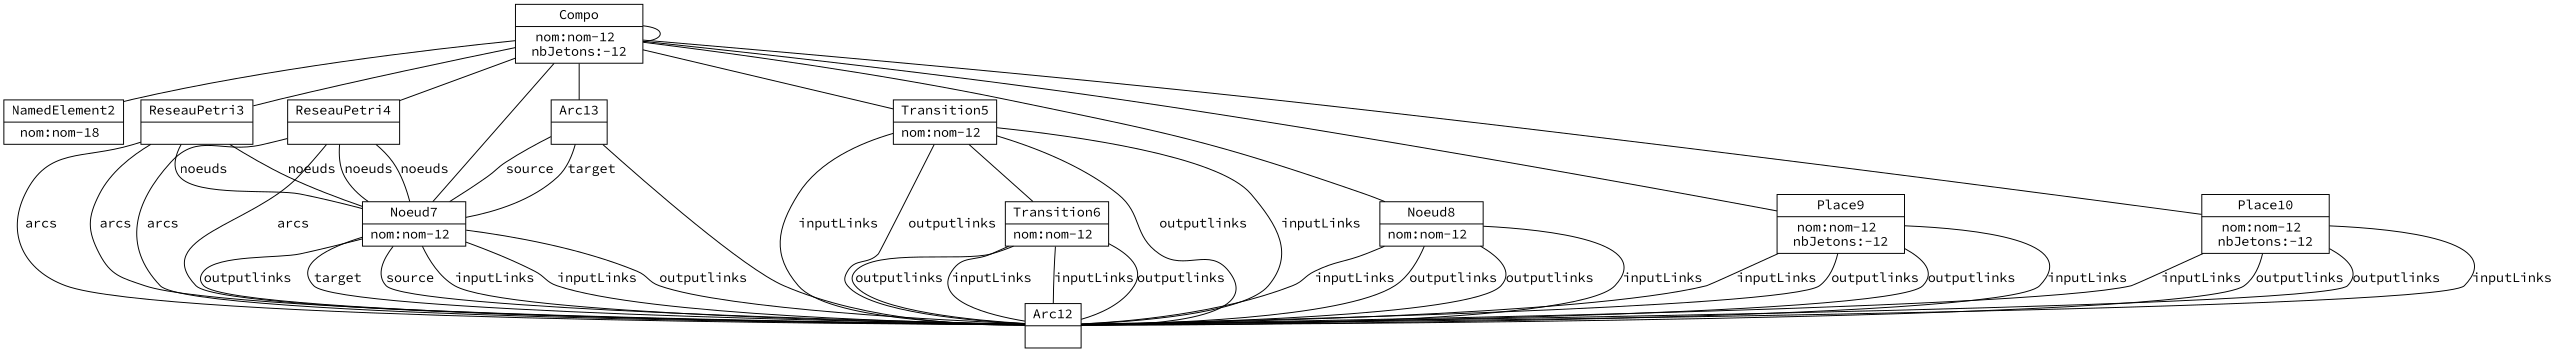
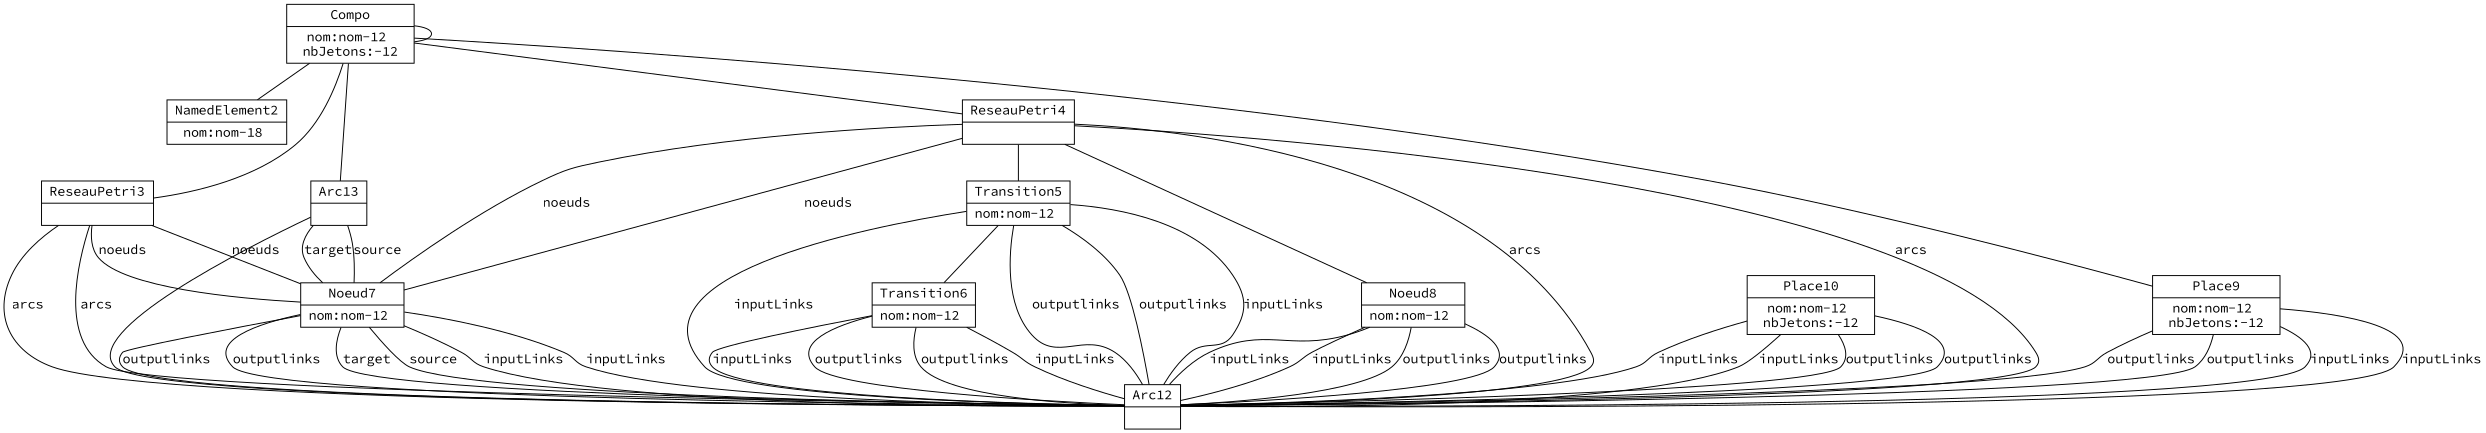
edge "Compo" -- "Transition5": now "ReseauPetri4" -- "Transition5"
edge "Compo" -- "Noeud8": now "ReseauPetri4" -- "Noeud8"
edge "Compo" -- "Place10": removed
edge "Compo" -- "Noeud7": removed
